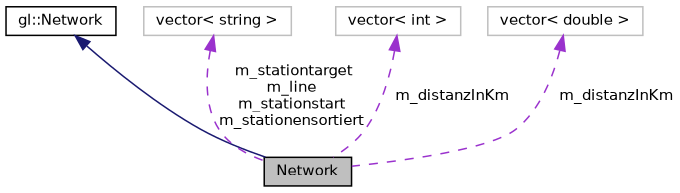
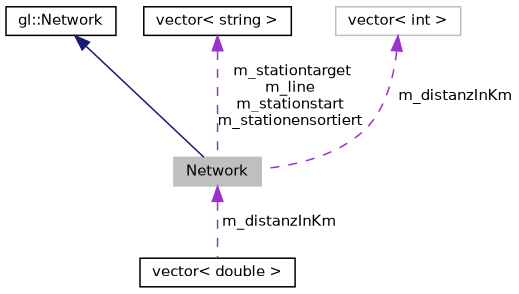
node "vector< string >": color grey75 -> black
node "vector< double >": color grey75 -> black
edge "Network" -> "vector< double >": reversed
node "Network": color black -> grey75
